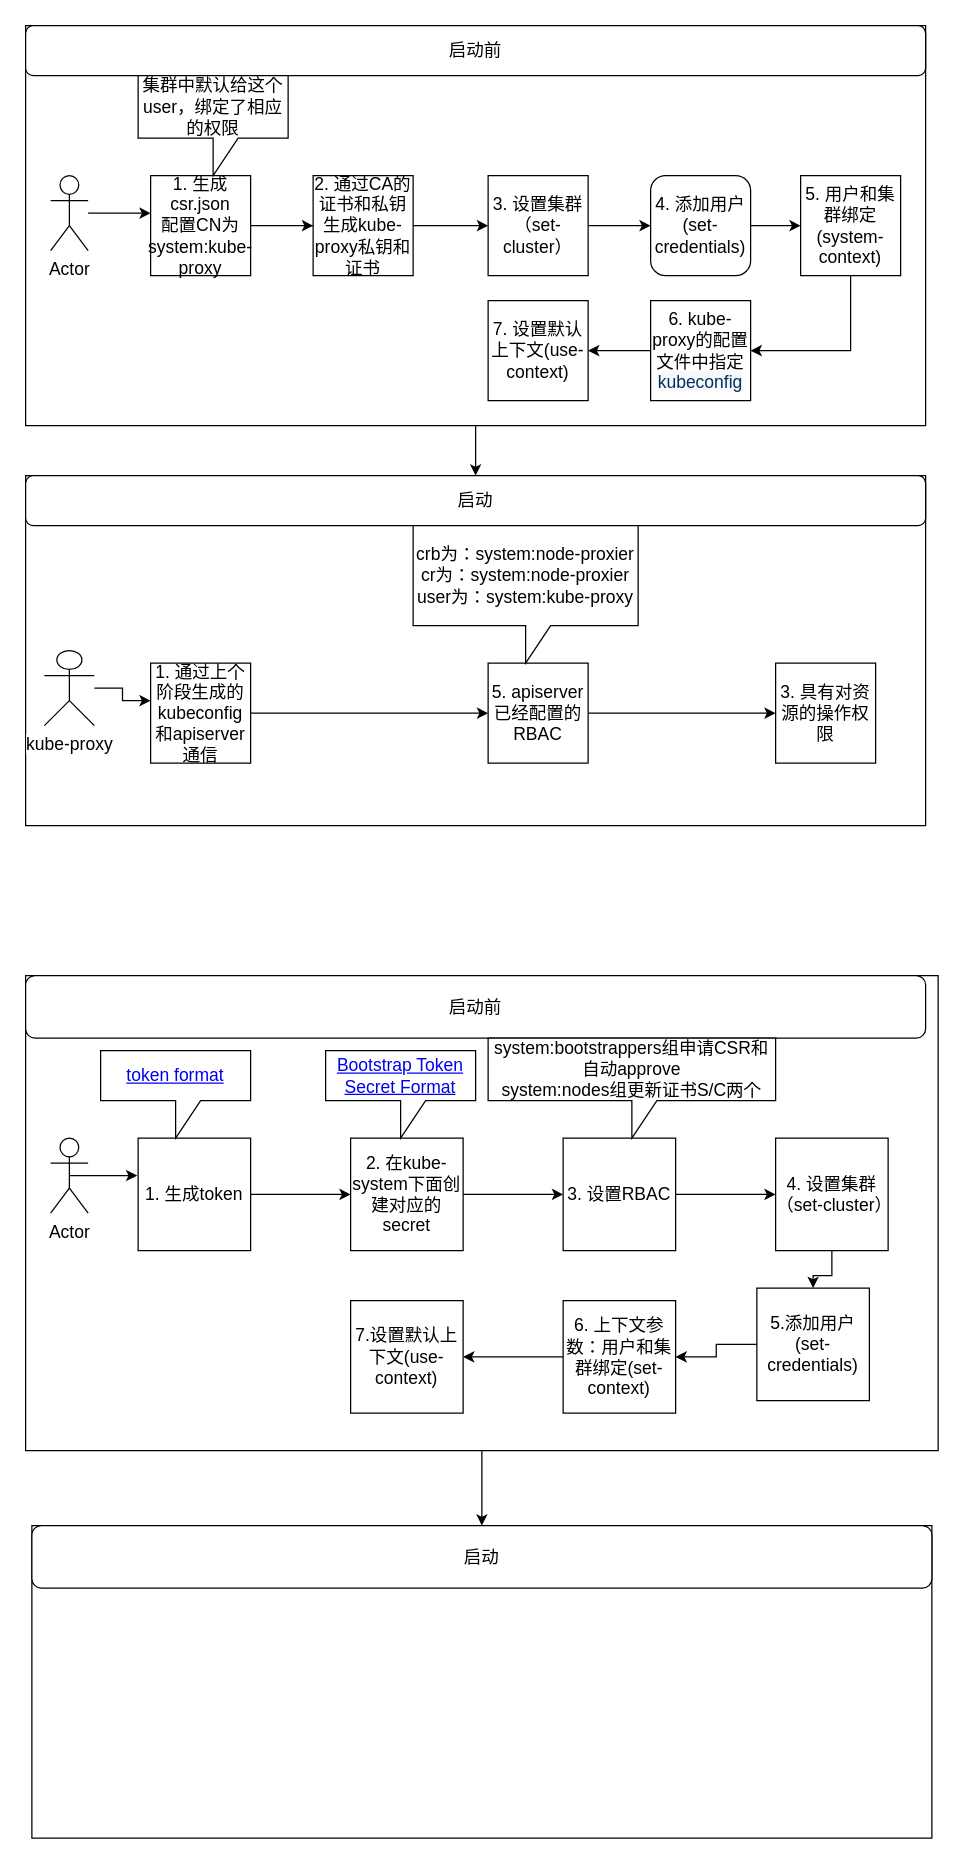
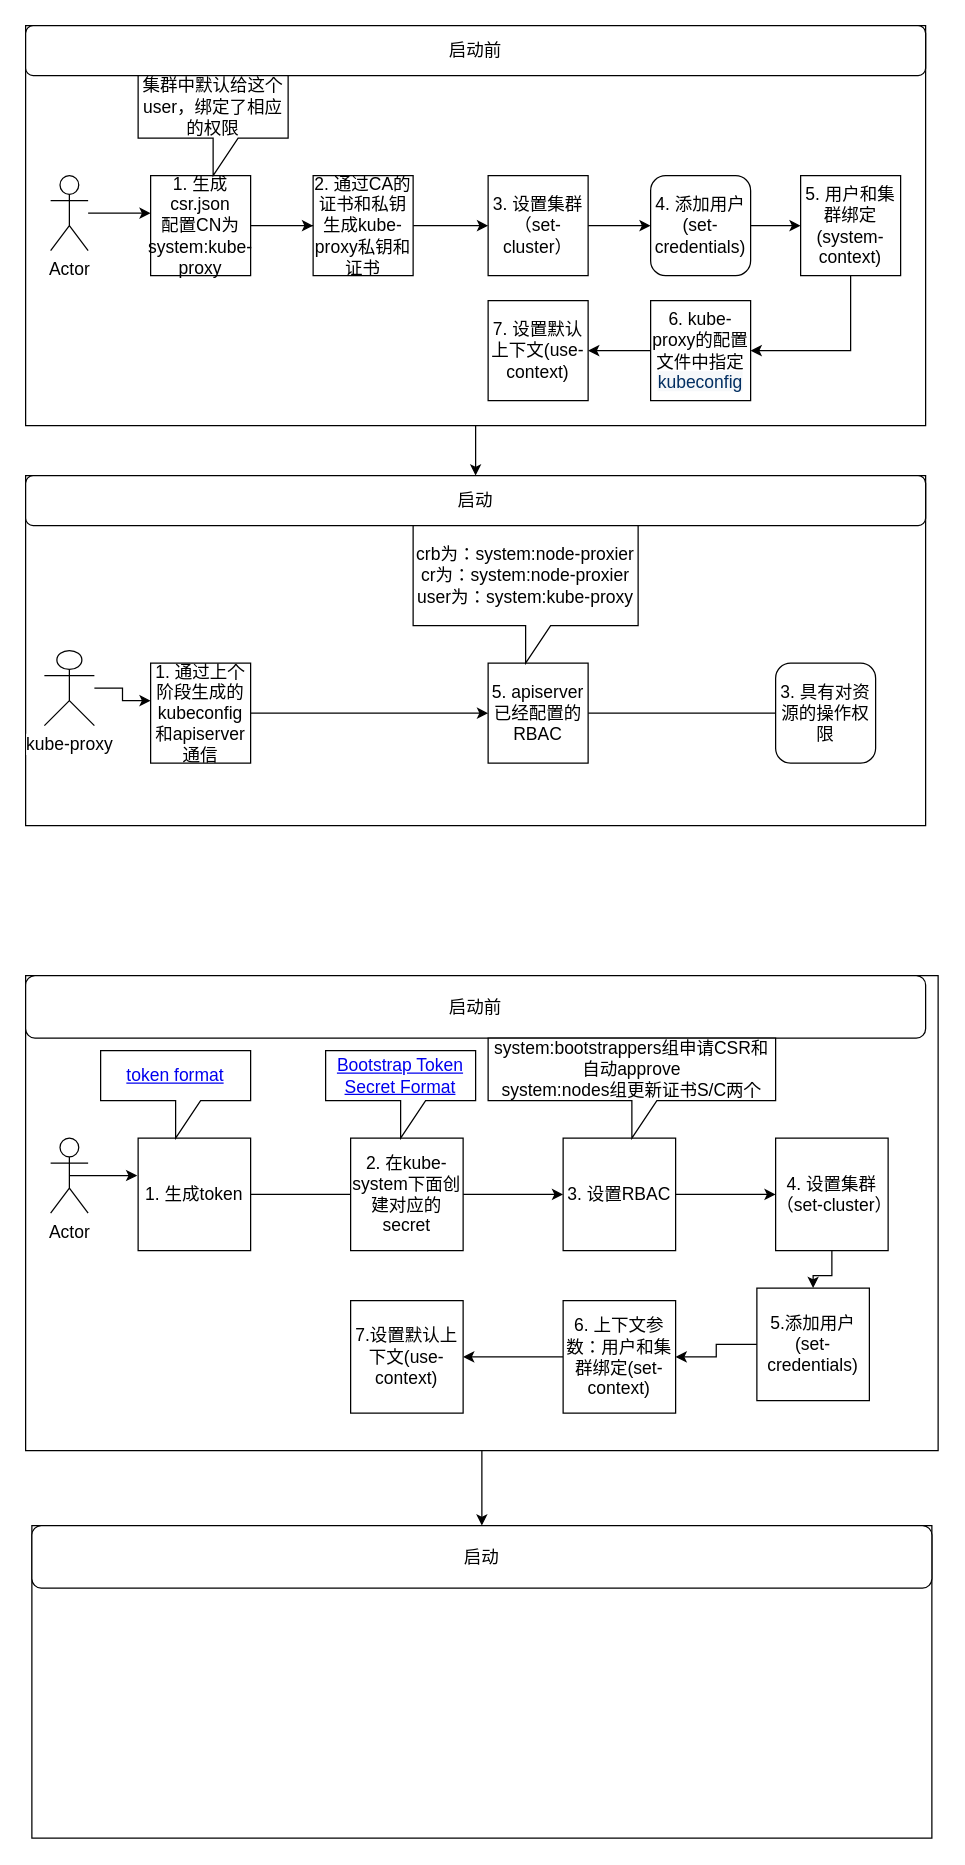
edge "5. apiserver已经配置的RBAC" -> "3. 具有对资源的操作权限": arrowhead classic -> none
node "3. 具有对资源的操作权限": shape rectangle -> rounded rectangle
edge "1. 生成token" -> "2. 在kube-system下面创建对应的secret": arrowhead classic -> none
